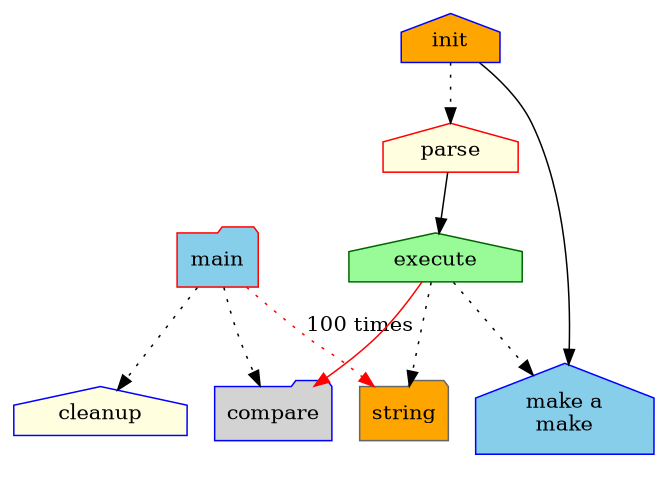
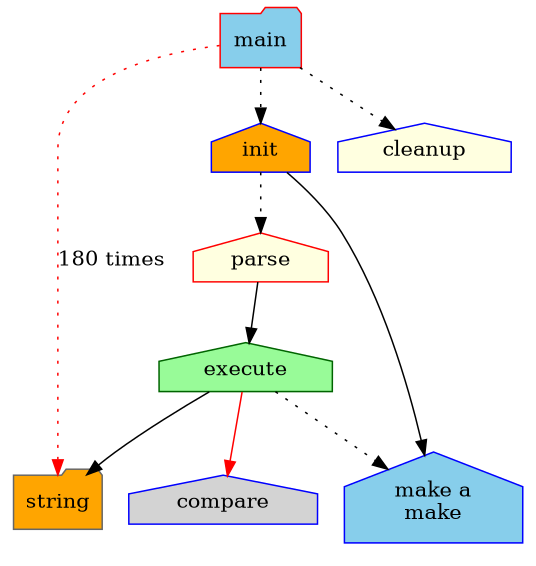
edge "main" -> "string": label "100 times" -> "180 times"
edge "execute" -> "string": style dotted -> solid
edge "main" -> "compare": now "main" -> "init"
node "compare": shape folder -> house
